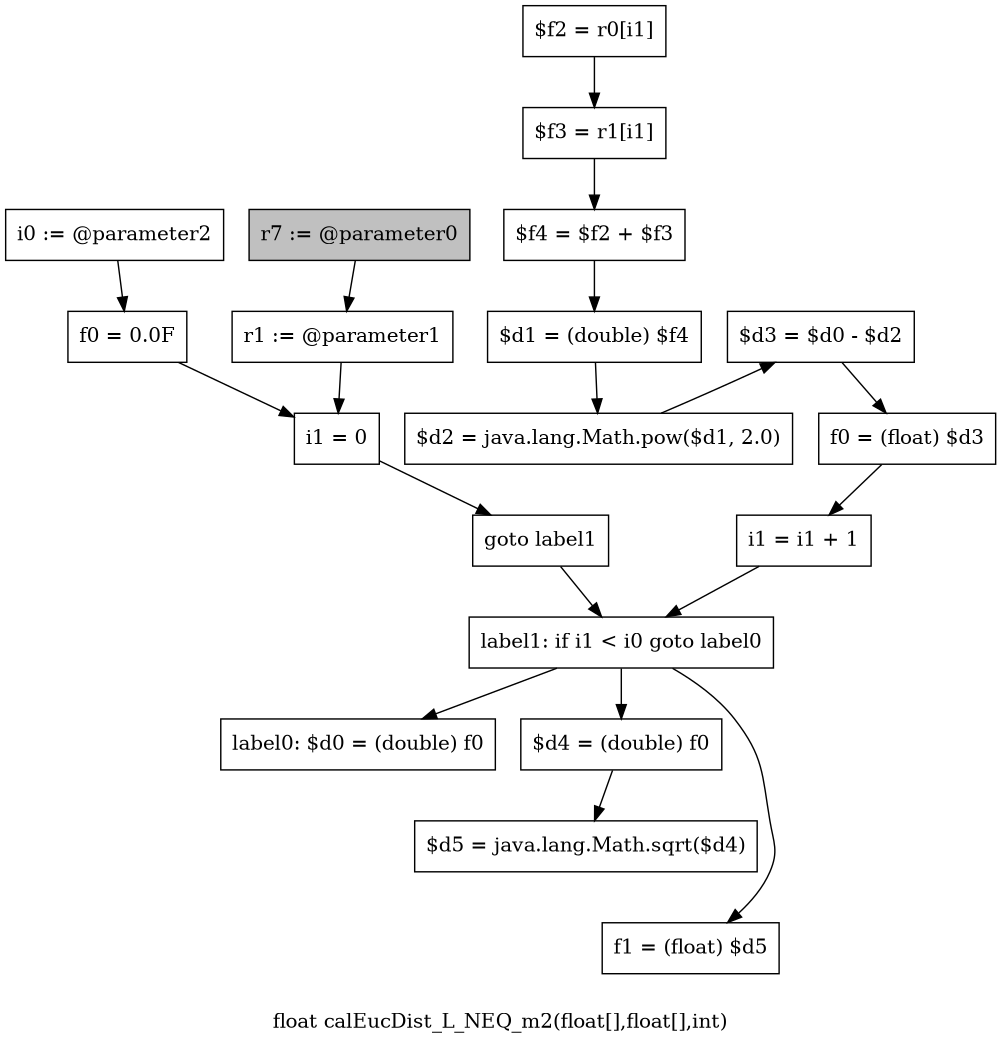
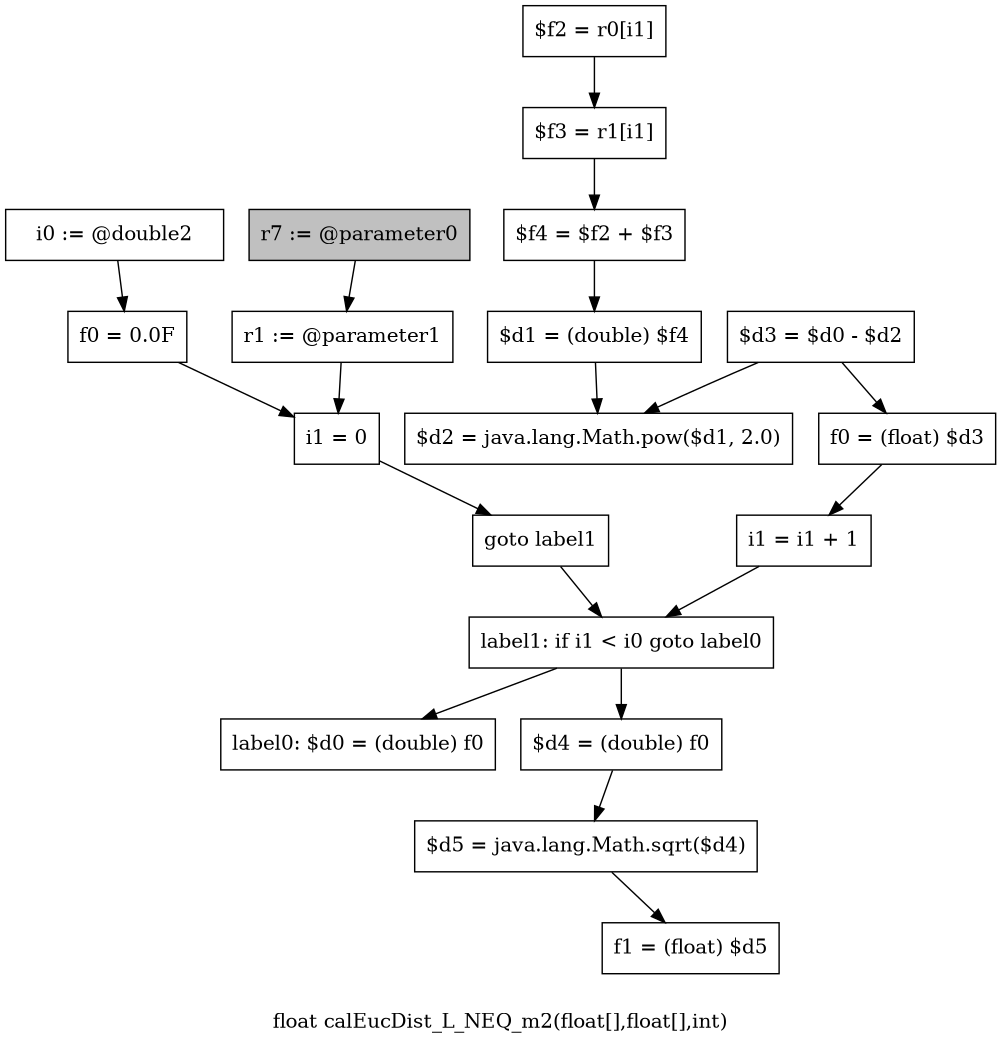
node "i0 := @parameter2": label "i0 := @parameter2" -> "i0 := @double2"
edge "$d2 = java.lang.Math.pow($d1, 2.0)" -> "$d3 = $d0 - $d2": reversed
edge "label1: if i1 < i0 goto label0" -> "f1 = (float) $d5": now "$d5 = java.lang.Math.sqrt($d4)" -> "f1 = (float) $d5"
